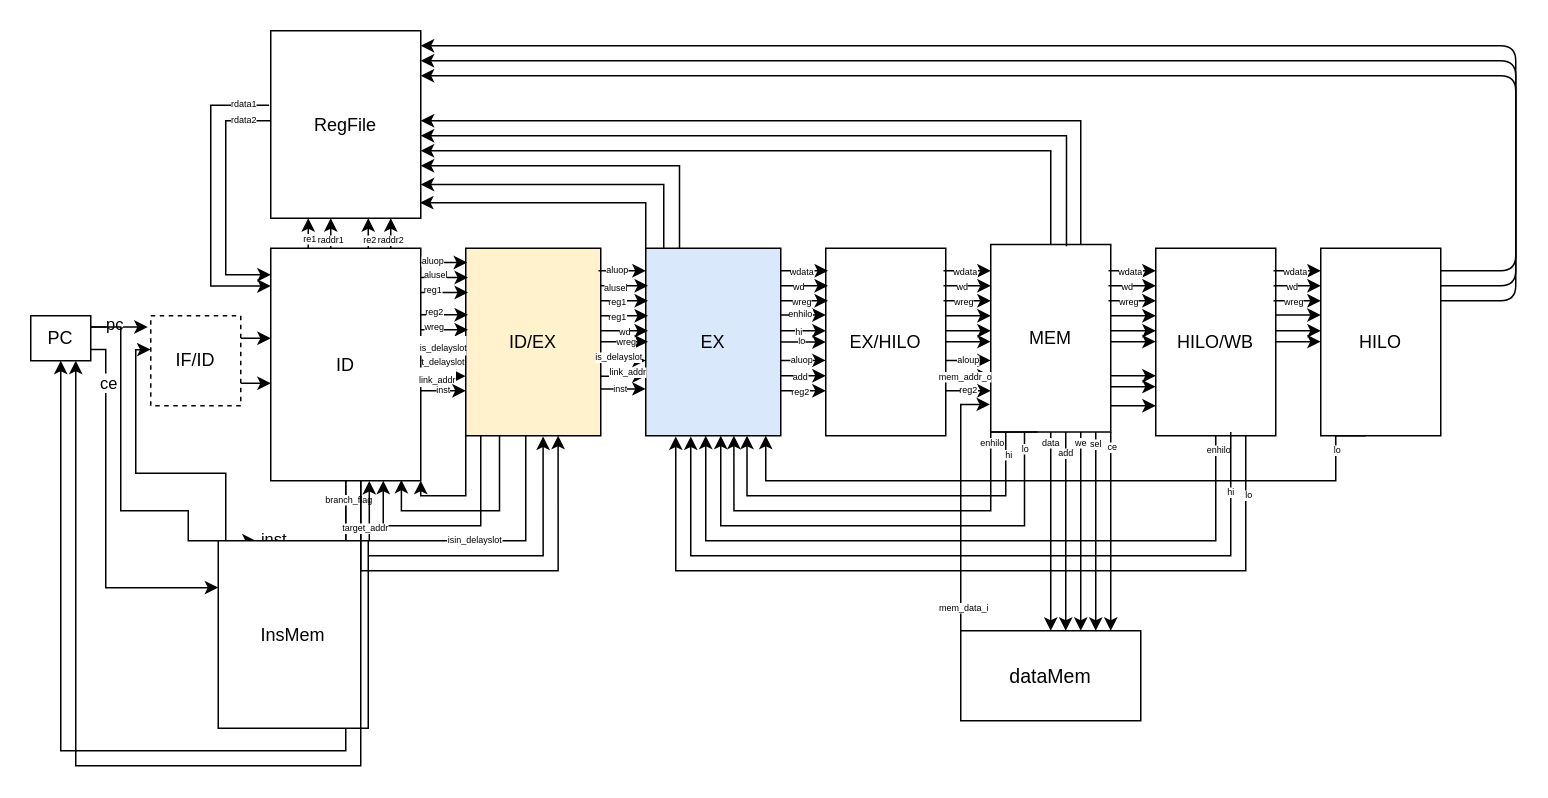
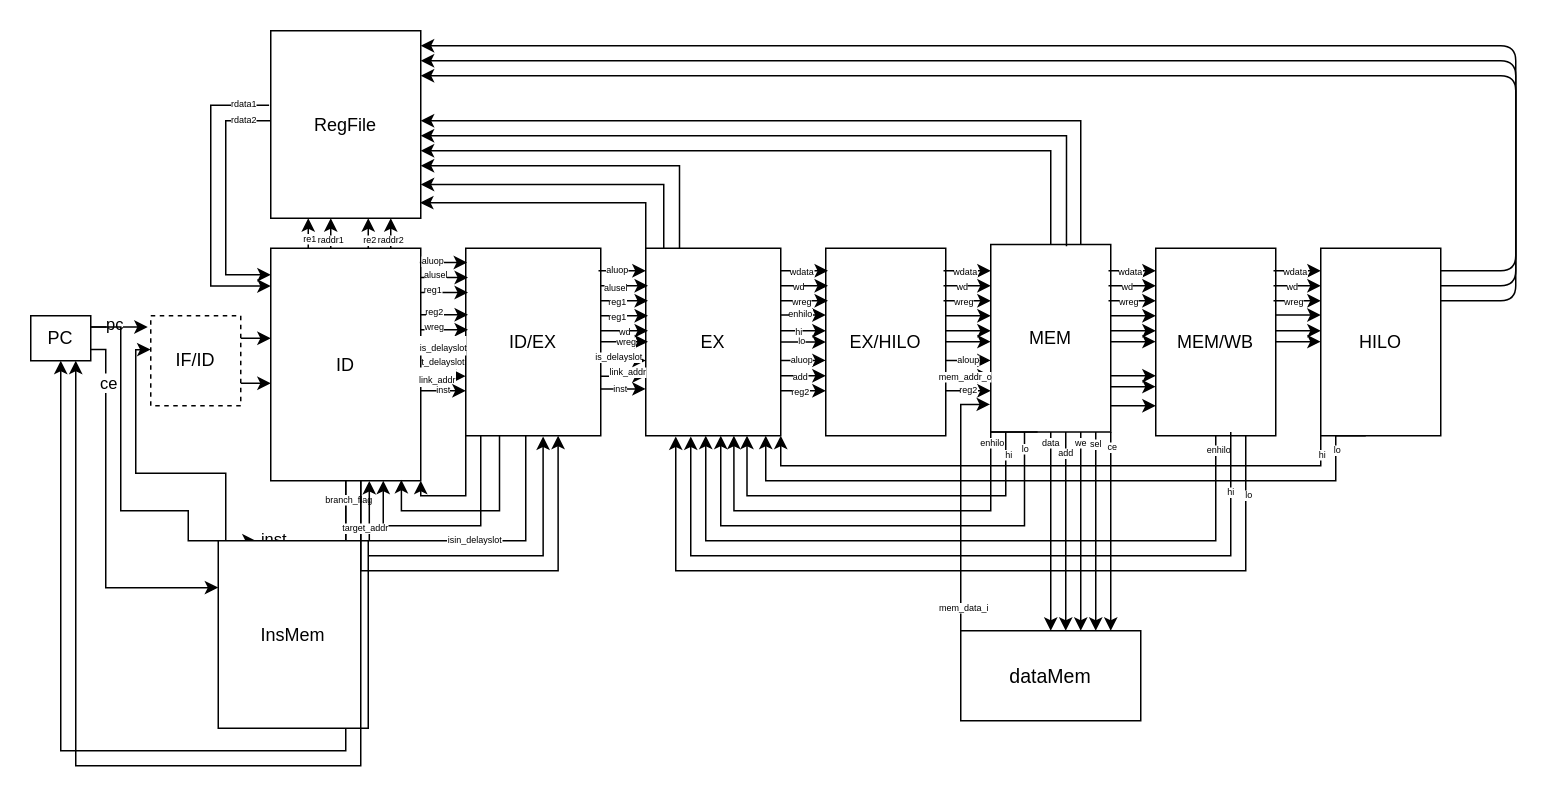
node "ID/EX": fillcolor #fff2cc -> #ffffff
node "EX": fillcolor #dae8fc -> #ffffff
node "HILO/WB": label "HILO/WB" -> "MEM/WB"
edge "HILO" -> "EX": added, label "hi"
